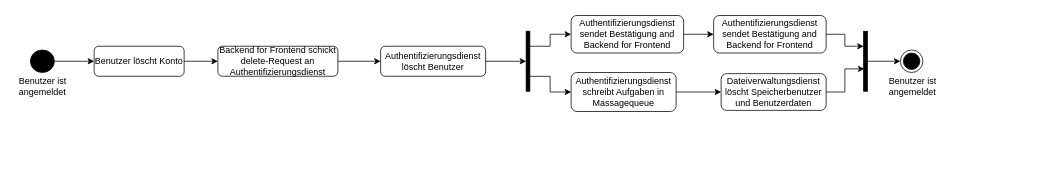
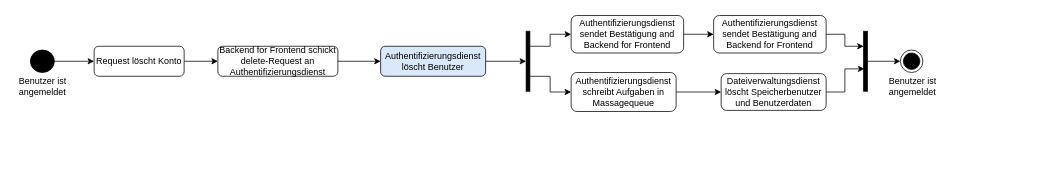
node "Benutzer löscht Konto": label "Benutzer löscht Konto" -> "Request löscht Konto"
node "Authentifizierungsdienst löscht Benutzer": fillcolor #ffffff -> #dae8fc
